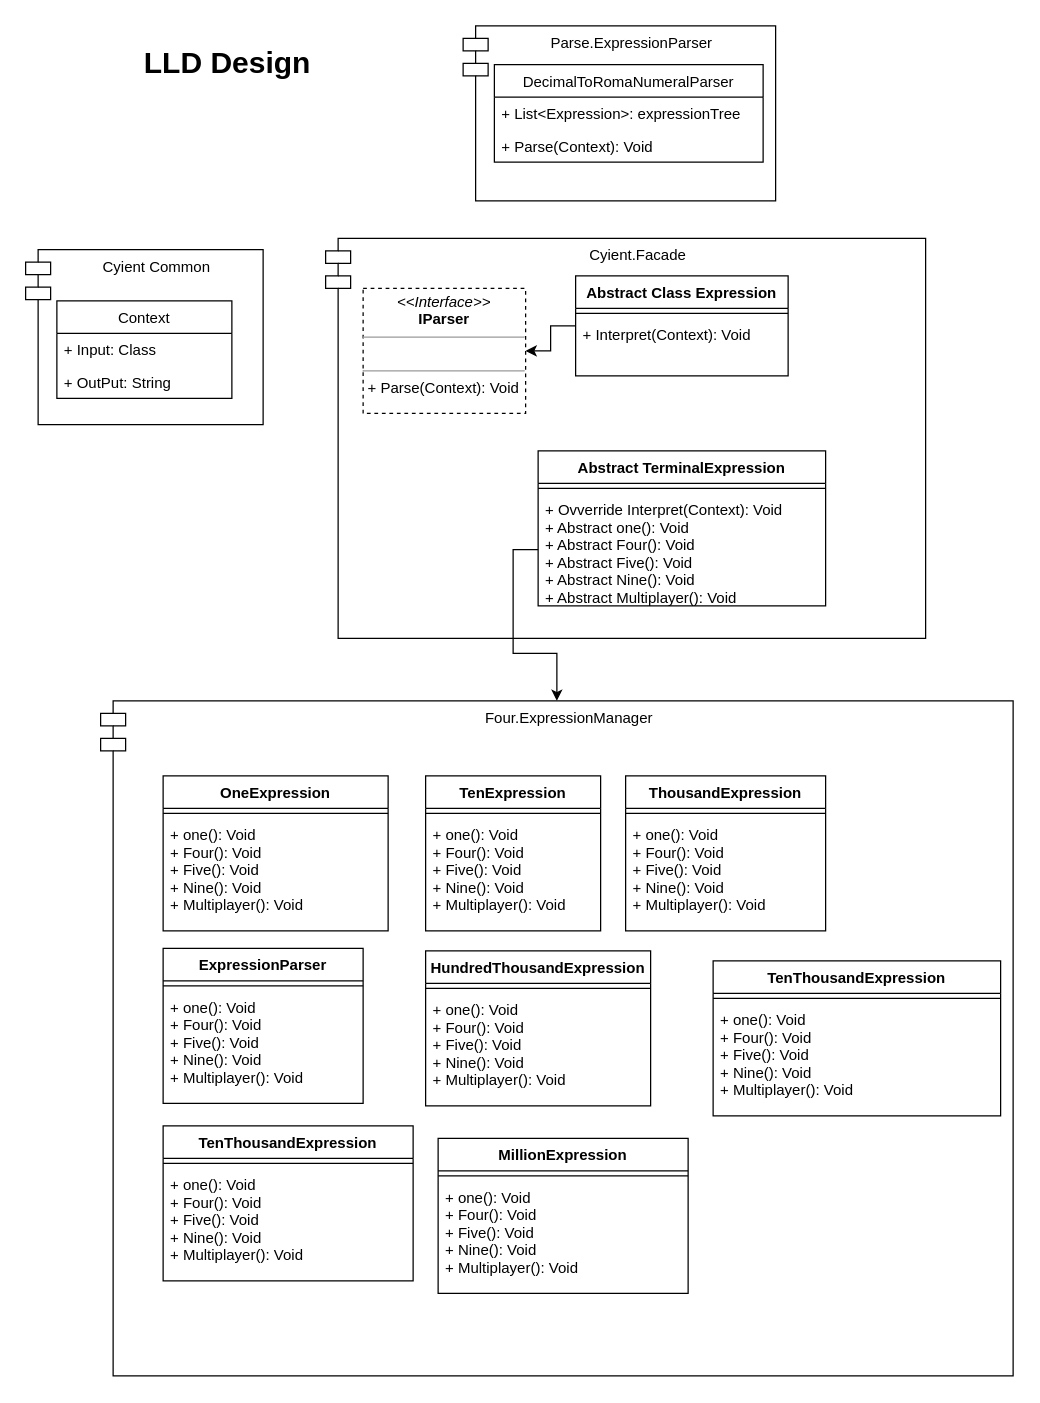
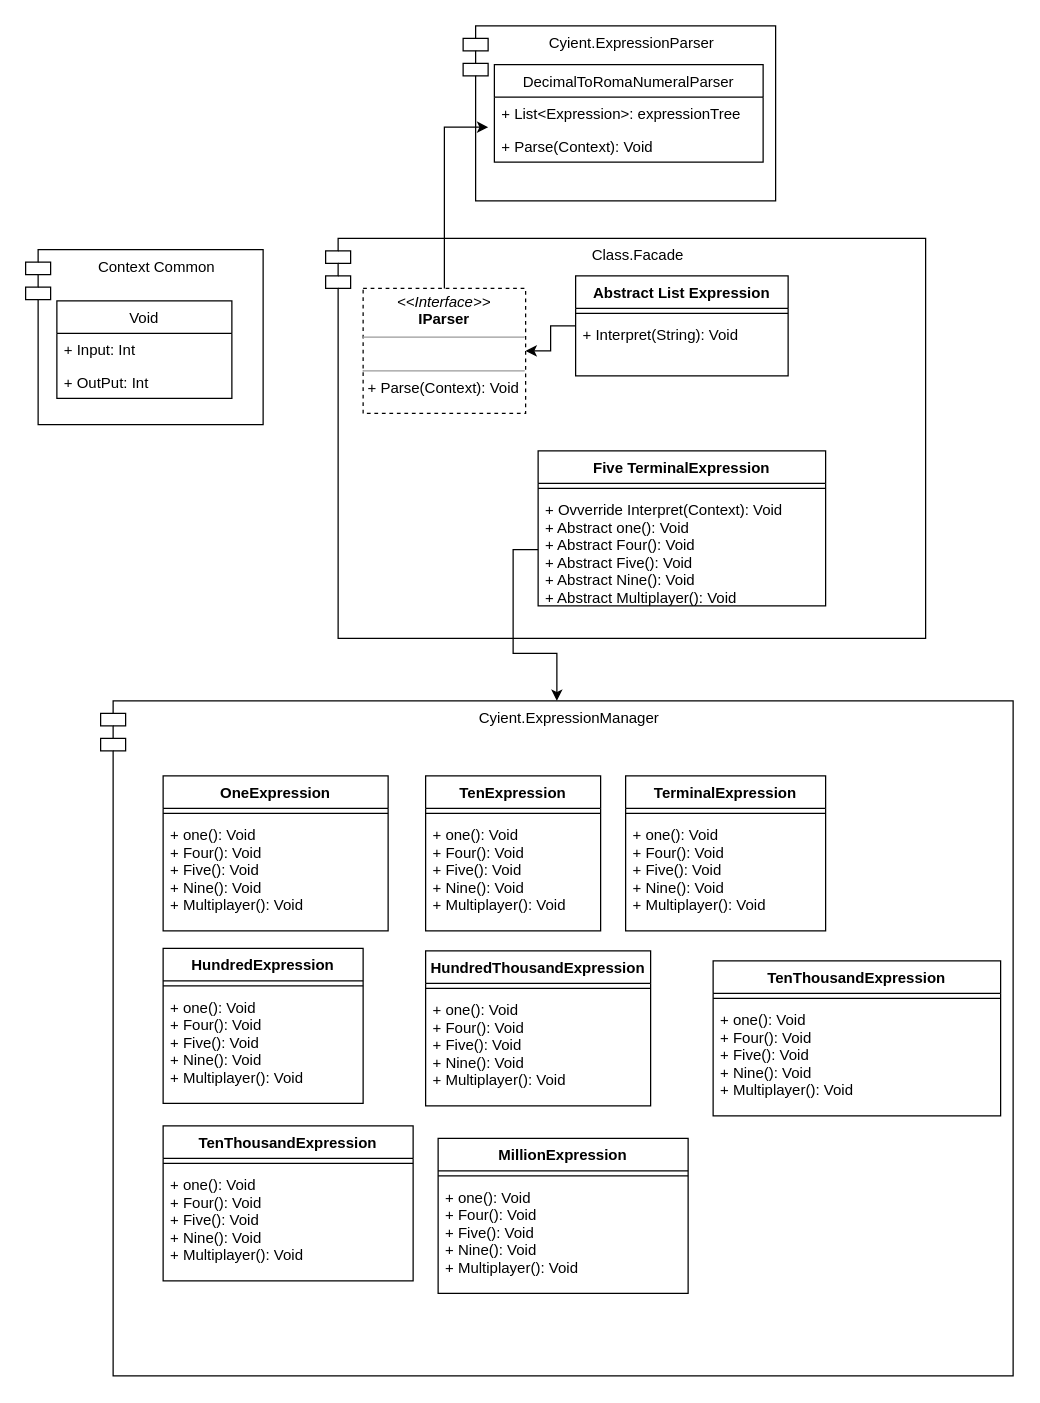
node "Parse.ExpressionParser": label "Parse.ExpressionParser" -> "Cyient.ExpressionParser"
node "LLD Design": removed
edge "<<Interface>> IParser + Parse(Context): Void" -> "+ Parse(Context): Void": added
node "Cyient.Facade": label "Cyient.Facade" -> "Class.Facade"
node "Cyient Common": label "Cyient Common" -> "Context Common"
node "Abstract Class Expression": label "Abstract Class Expression" -> "Abstract List Expression"
node "Context": label "Context" -> "Void"
node "+ Interpret(Context): Void": label "+ Interpret(Context): Void" -> "+ Interpret(String): Void"
node "+ Input: Class": label "+ Input: Class" -> "+ Input: Int"
node "+ OutPut: String": label "+ OutPut: String" -> "+ OutPut: Int"
node "Abstract TerminalExpression": label "Abstract TerminalExpression" -> "Five TerminalExpression"
node "Four.ExpressionManager": label "Four.ExpressionManager" -> "Cyient.ExpressionManager"
node "ThousandExpression": label "ThousandExpression" -> "TerminalExpression"
node "ExpressionParser": label "ExpressionParser" -> "HundredExpression"
